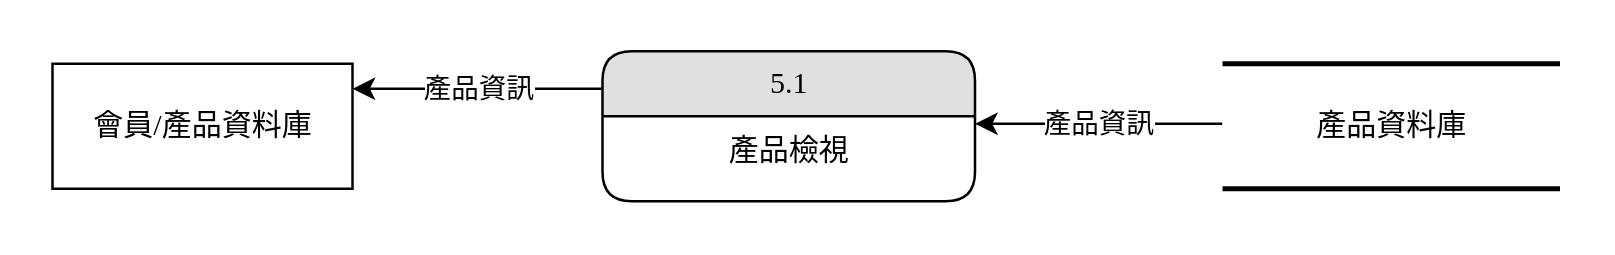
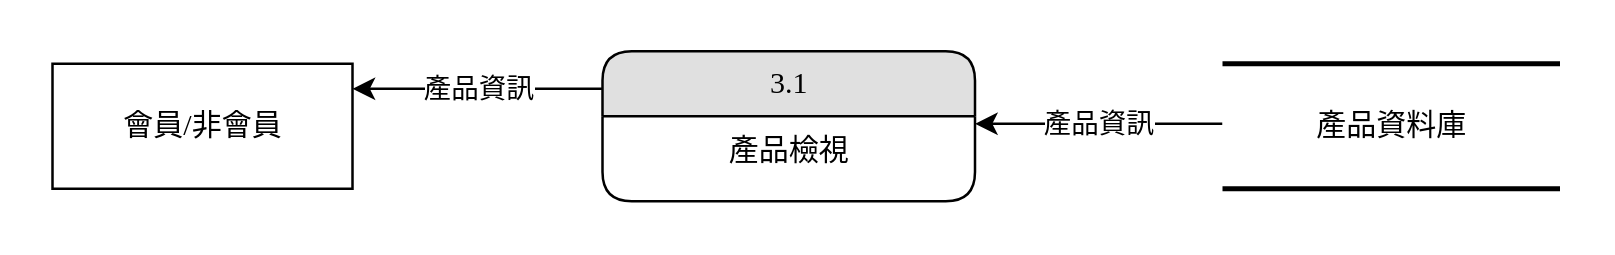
node "5.1": label "5.1" -> "3.1"
node "會員/產品資料庫": label "會員/產品資料庫" -> "會員/非會員"
